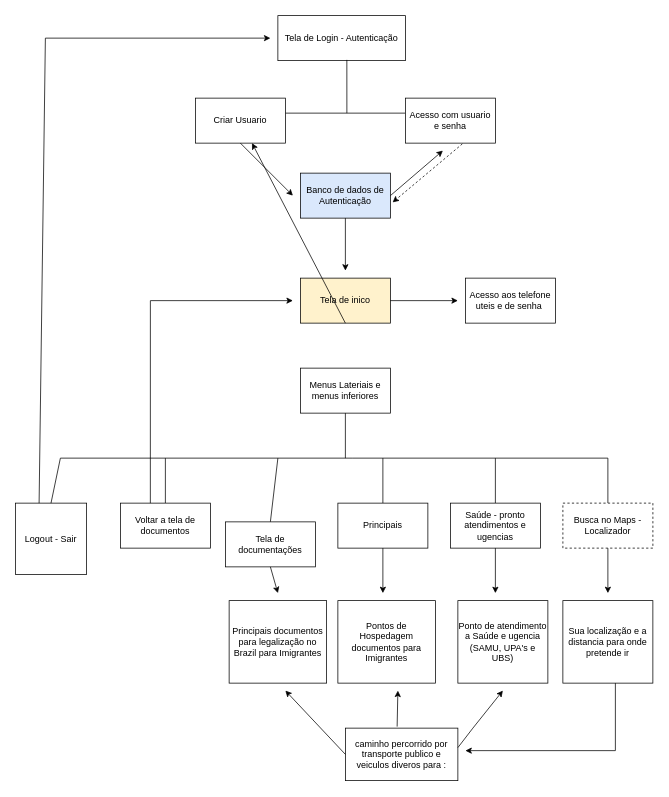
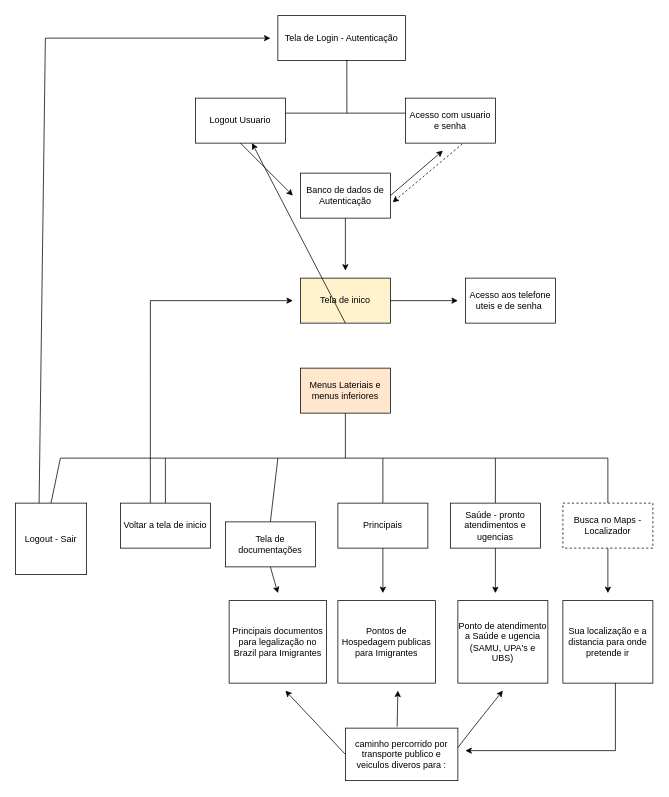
node "Criar Usuario": label "Criar Usuario" -> "Logout Usuario"
node "Banco de dados de Autenticação": fillcolor #dae8fc -> #ffffff
node "Menus Lateriais e menus inferiores": fillcolor #ffffff -> #ffe6cc
node "Voltar a tela de documentos": label "Voltar a tela de documentos" -> "Voltar a tela de inicio"
node "Pontos de Hospedagem documentos para Imigrantes": label "Pontos de Hospedagem documentos para Imigrantes" -> "Pontos de Hospedagem publicas para Imigrantes"
